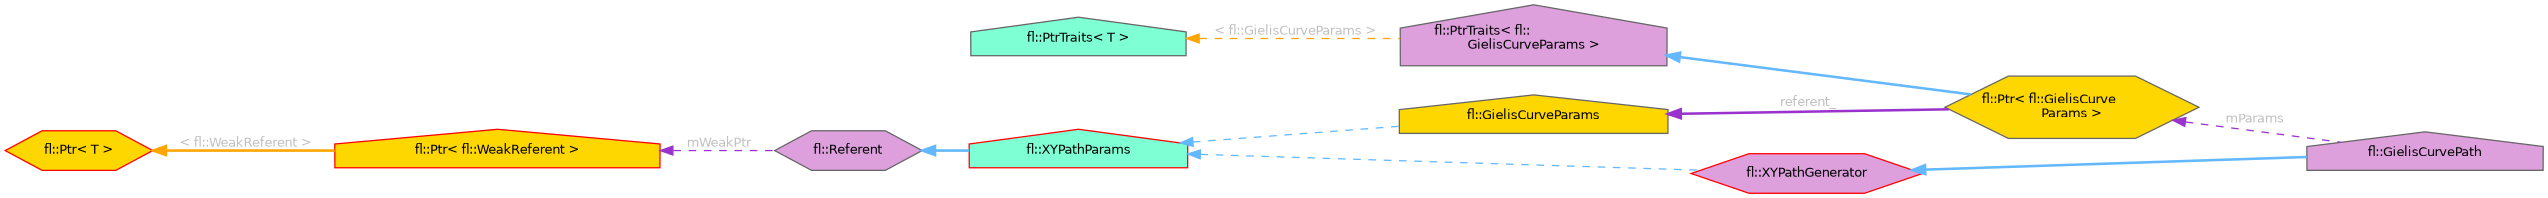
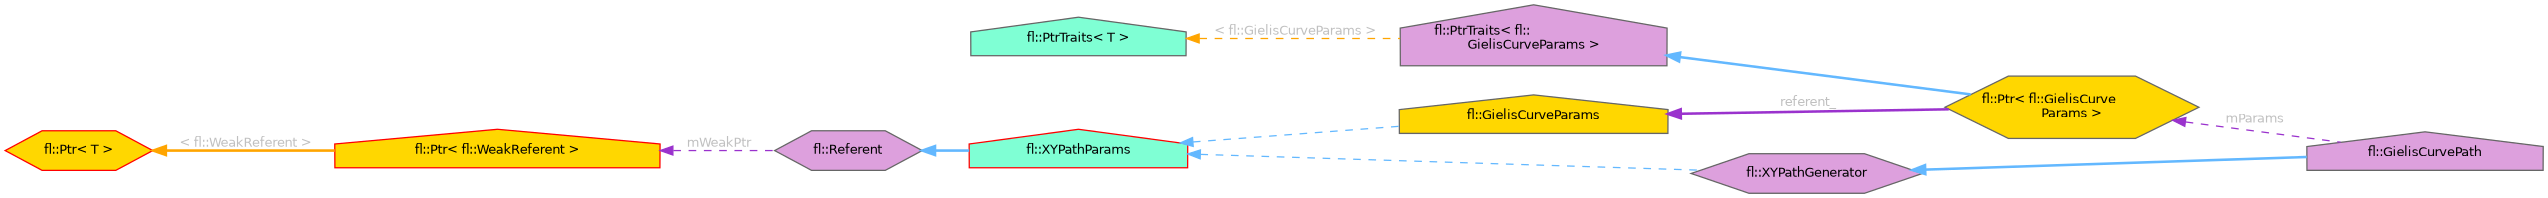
node "fl::XYPathGenerator": color red -> gray40
